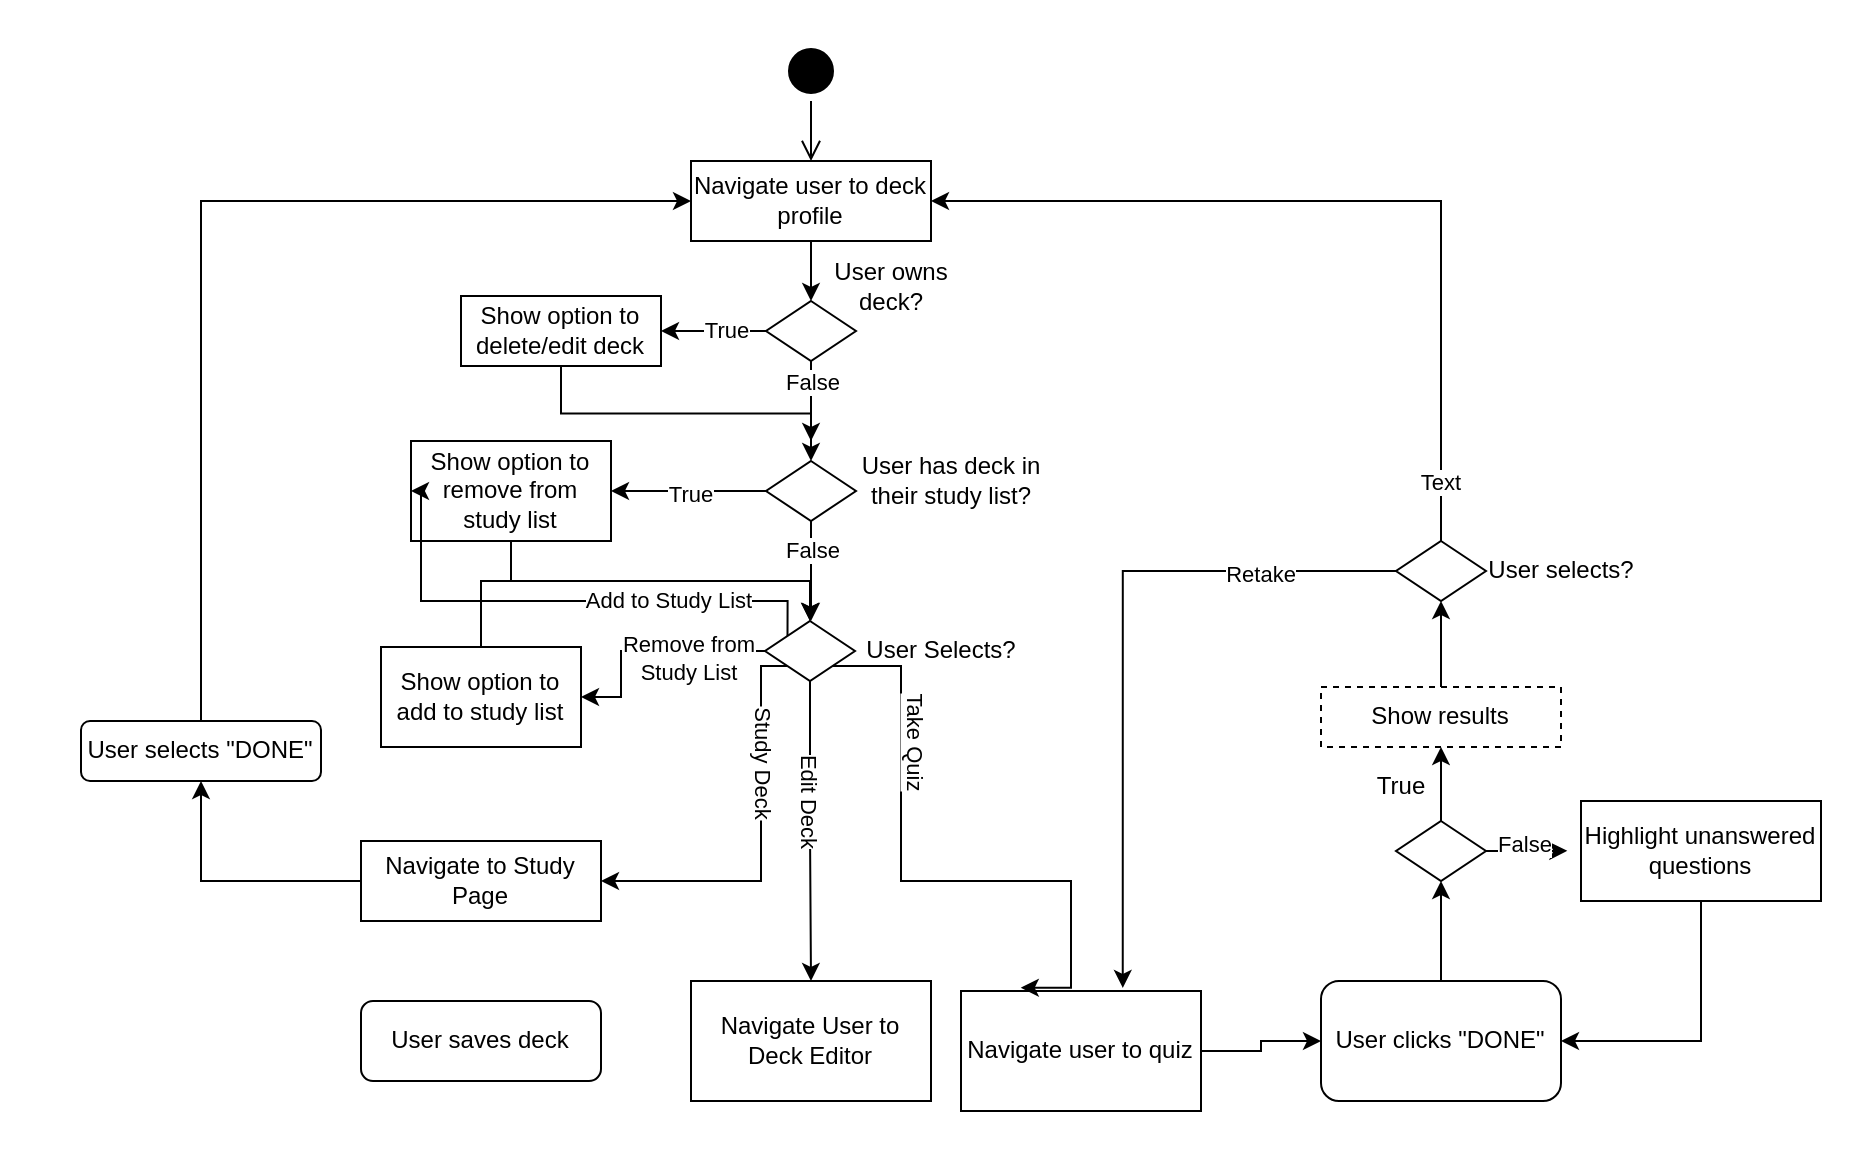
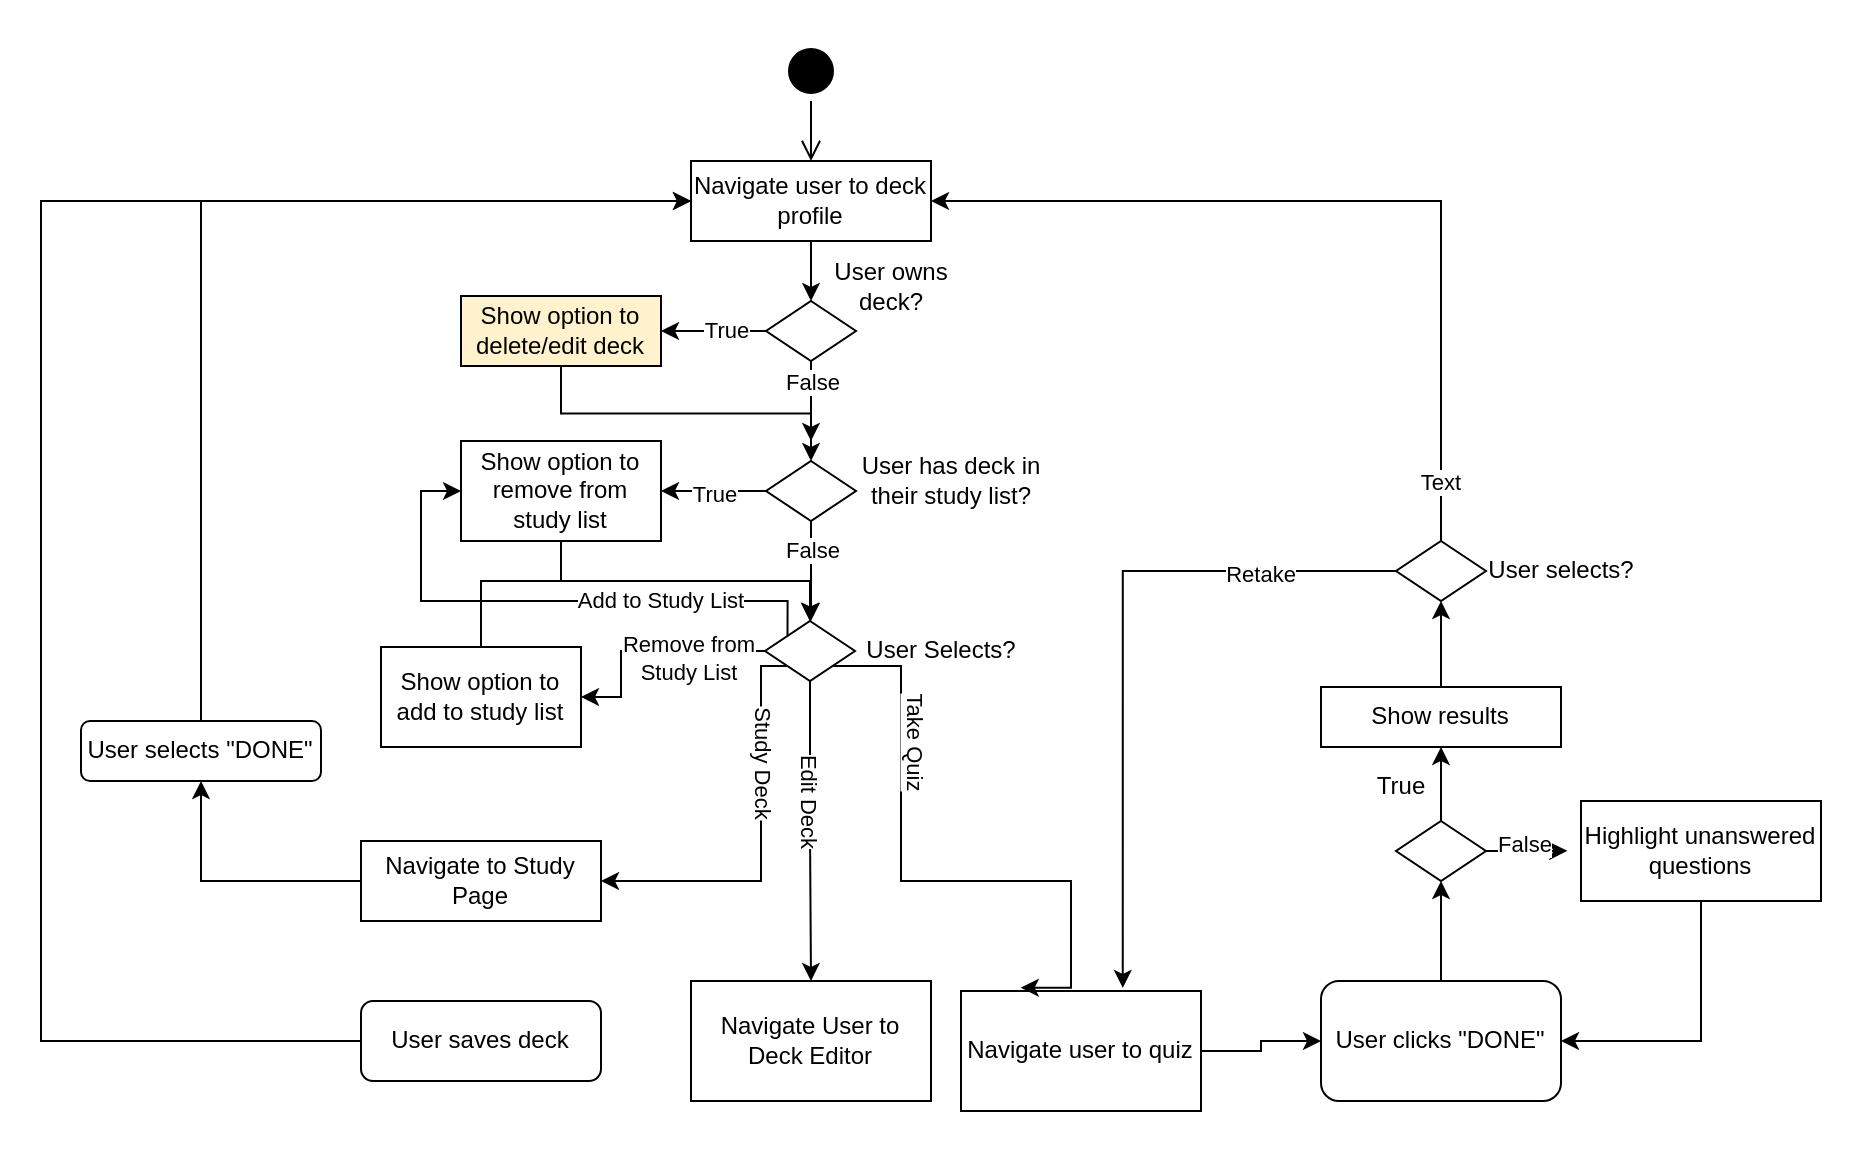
node "Show option to delete/edit deck": fillcolor #ffffff -> #fff2cc
node "Show option to remove from study list": moved (511, 491) -> (561, 491)
edge "User saves deck" -> "Navigate user to deck profile": added
node "Show results": style dashed -> solid
